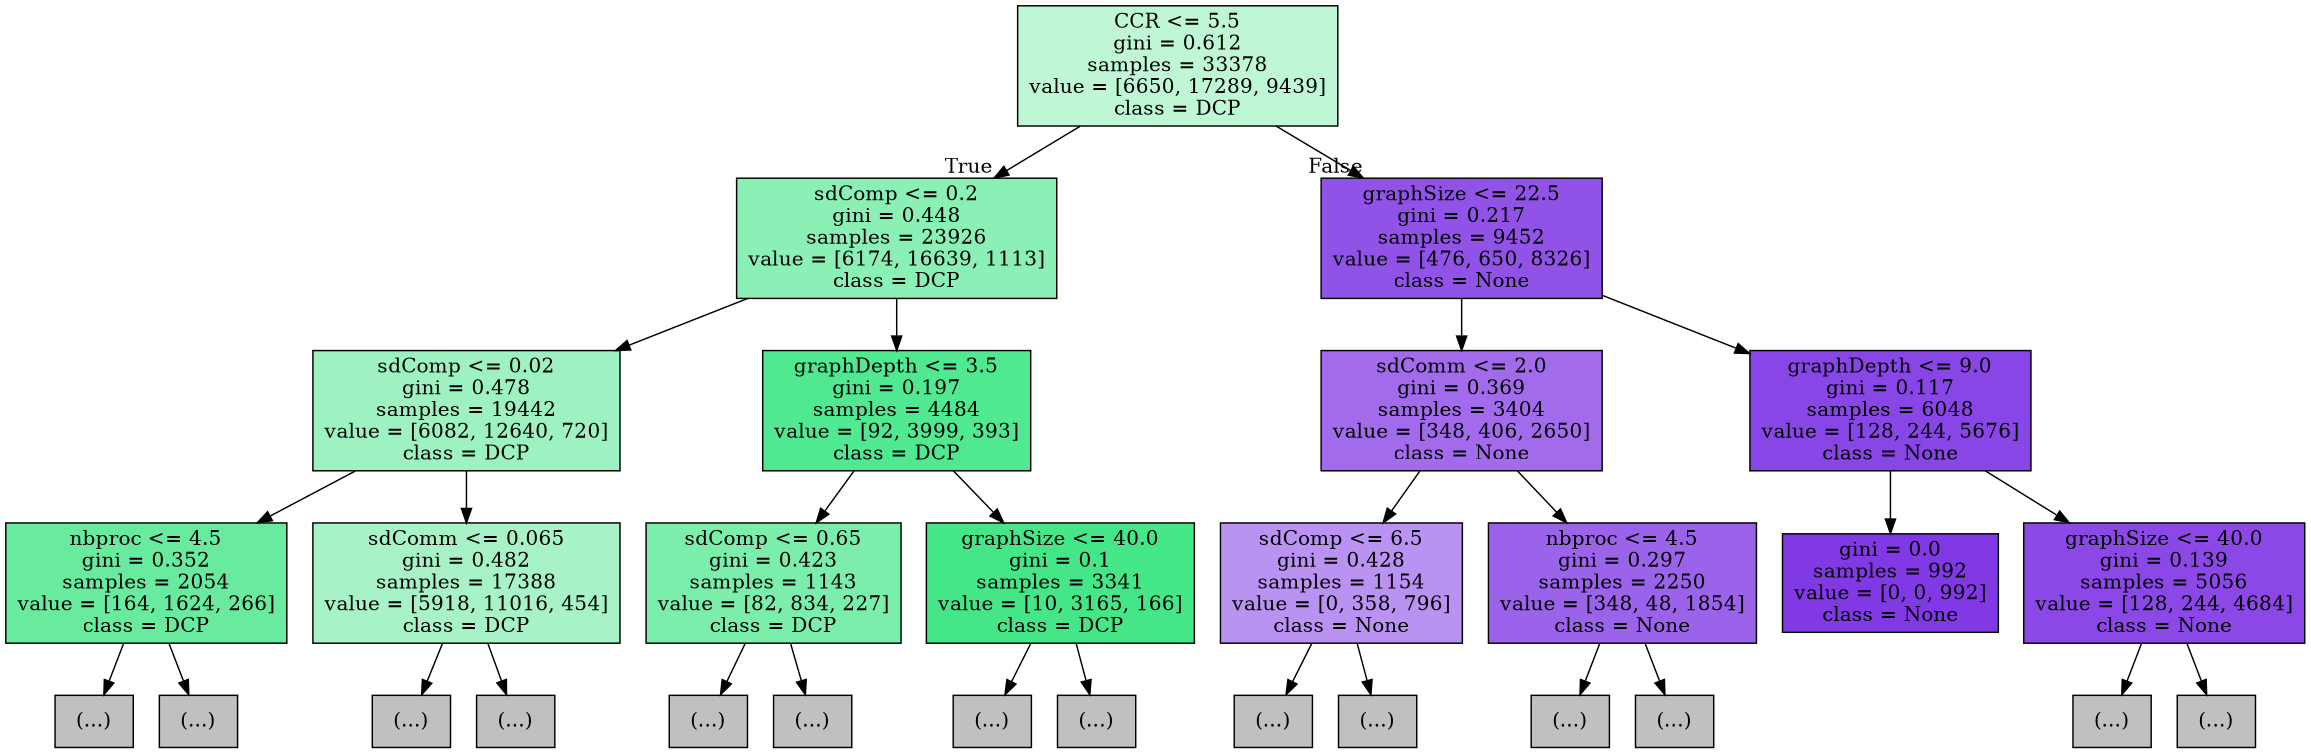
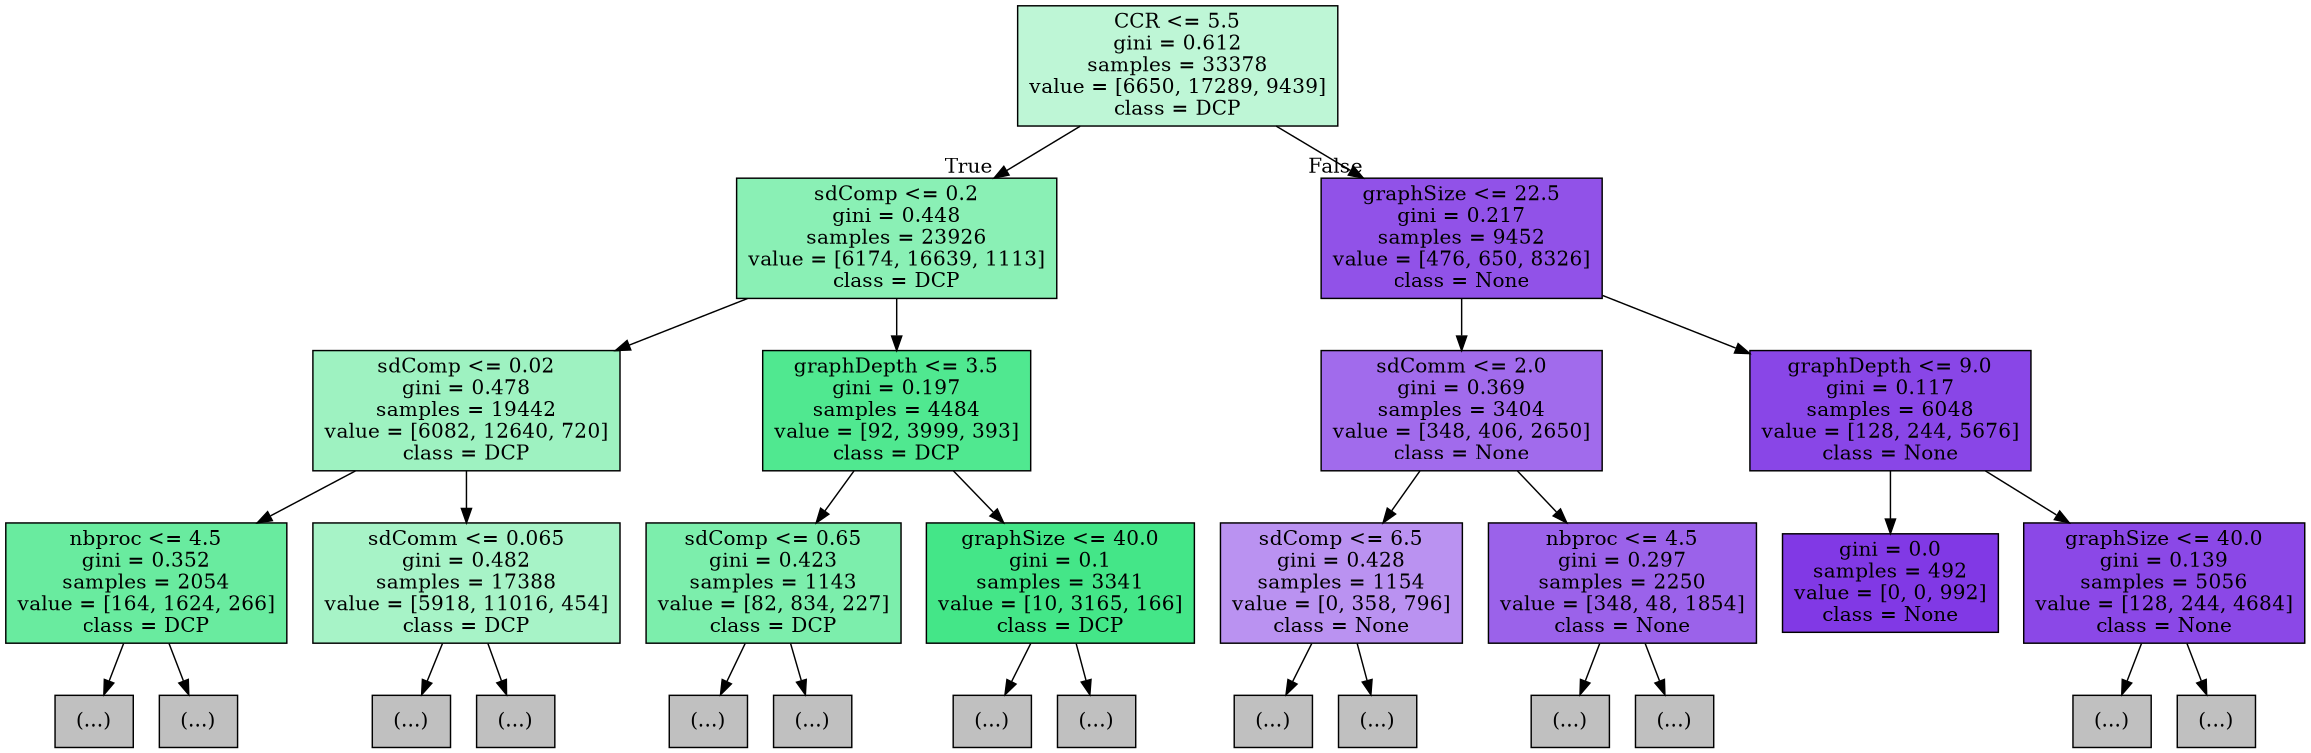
node "gini = 0.0 samples = 992 value = [0, 0, 992] class = None": label "gini = 0.0 samples = 992 value = [0, 0, 992] class = None" -> "gini = 0.0 samples = 492 value = [0, 0, 992] class = None"
